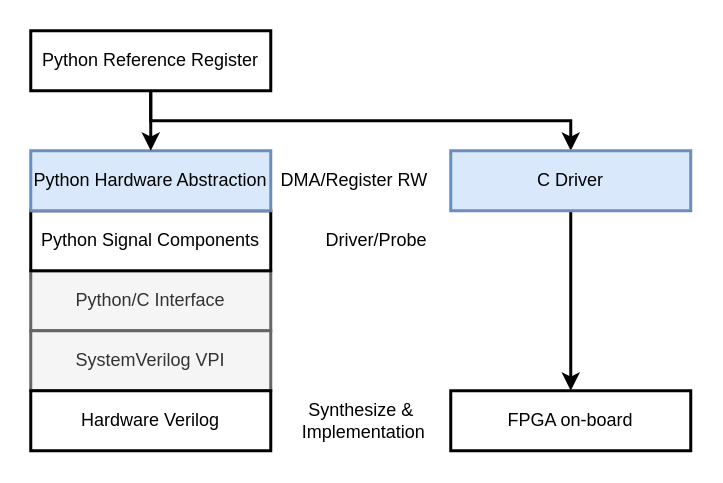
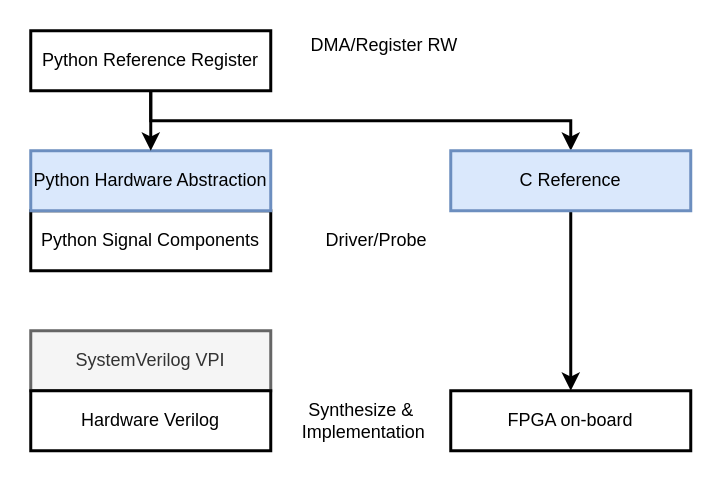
node "DMA/Register RW": moved (361, 181) -> (391, 46)
node "C Driver": label "C Driver" -> "C Reference"
node "Python/C Interface": removed
